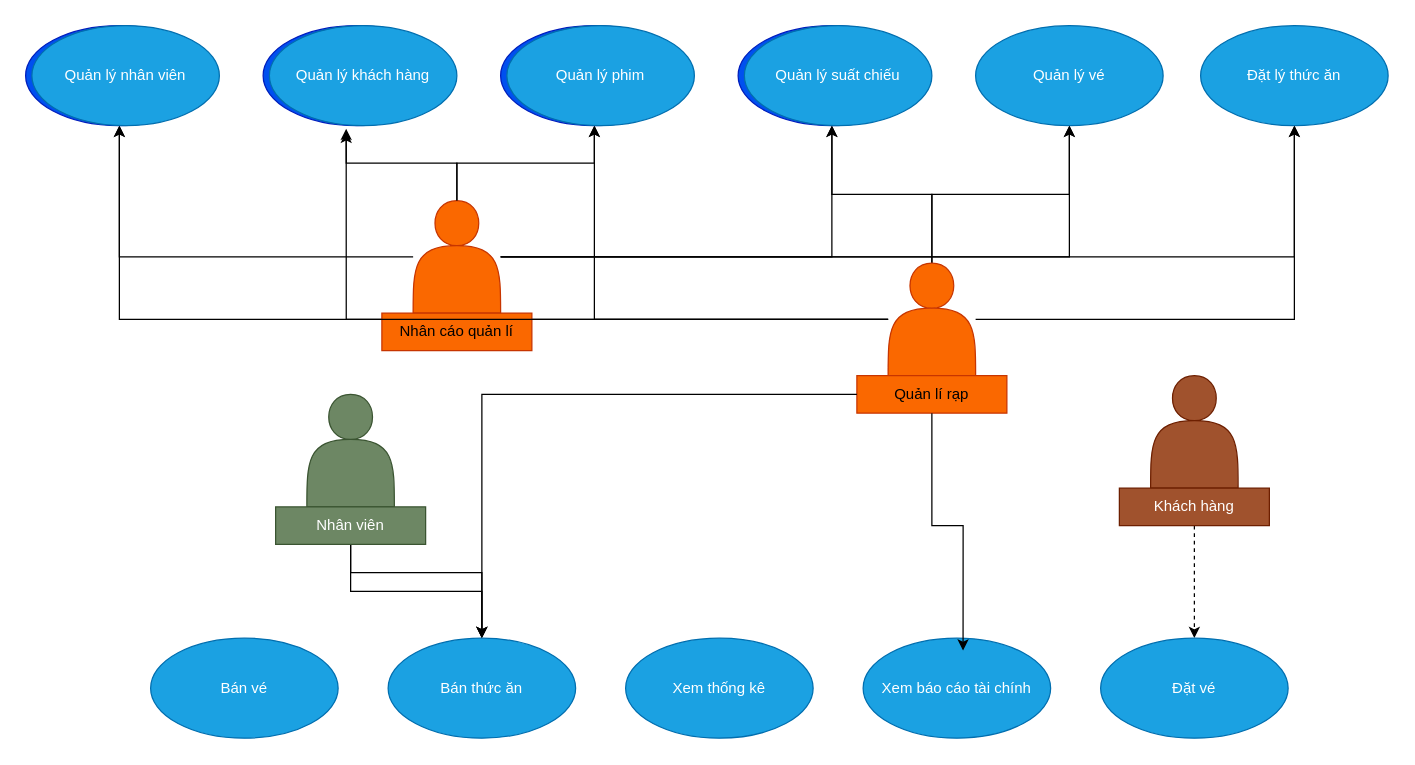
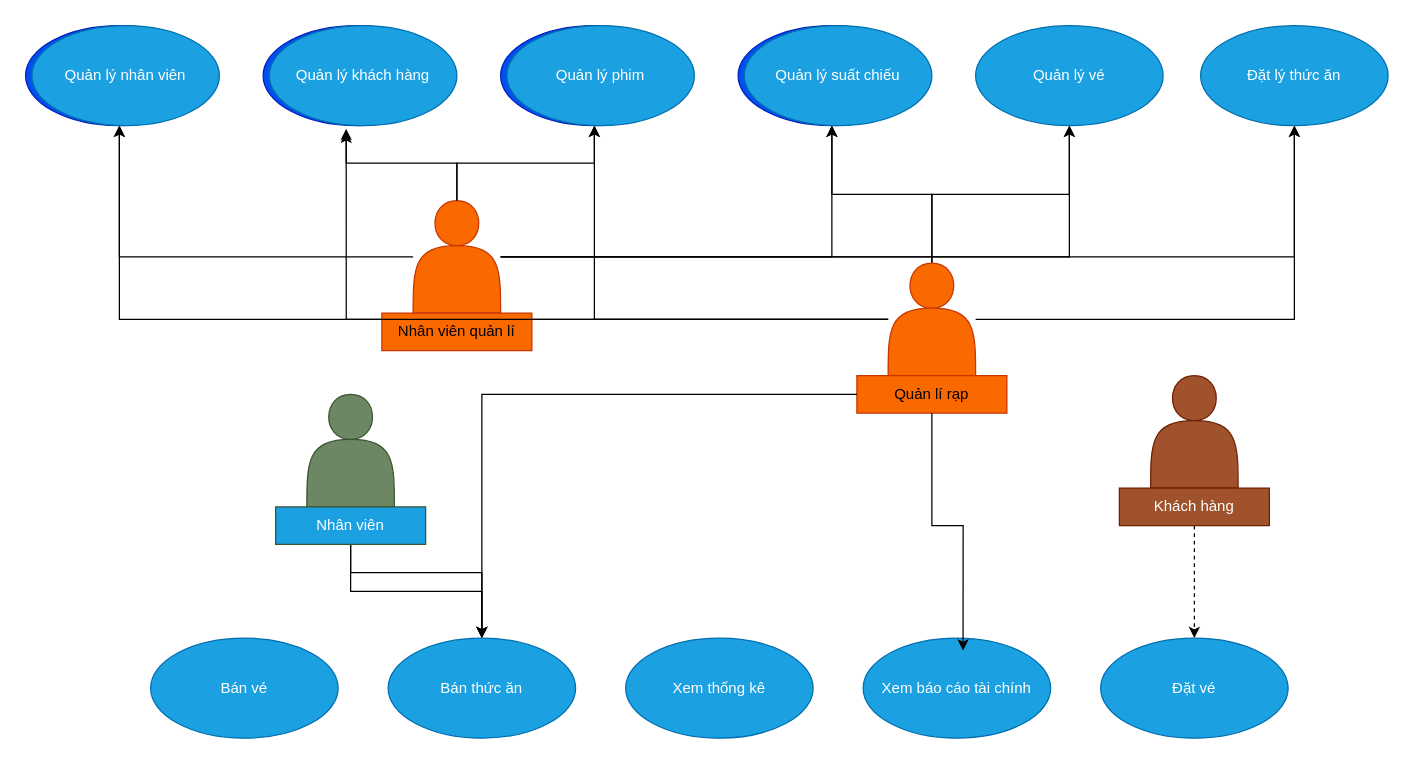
node "Nhân cáo quản lí": label "Nhân cáo quản lí" -> "Nhân viên quản lí"
node "Nhân viên": fillcolor #6d8764 -> #1ba1e2
